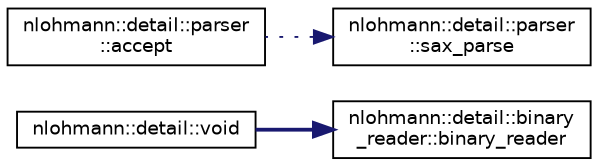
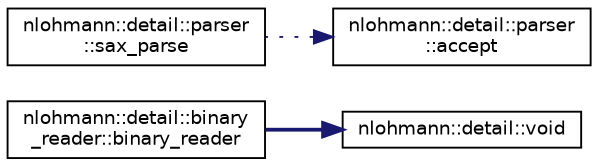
edge "nlohmann::detail::parser ::accept" -> "nlohmann::detail::parser ::sax_parse": reversed
edge "nlohmann::detail::void" -> "nlohmann::detail::binary _reader::binary_reader": reversed
